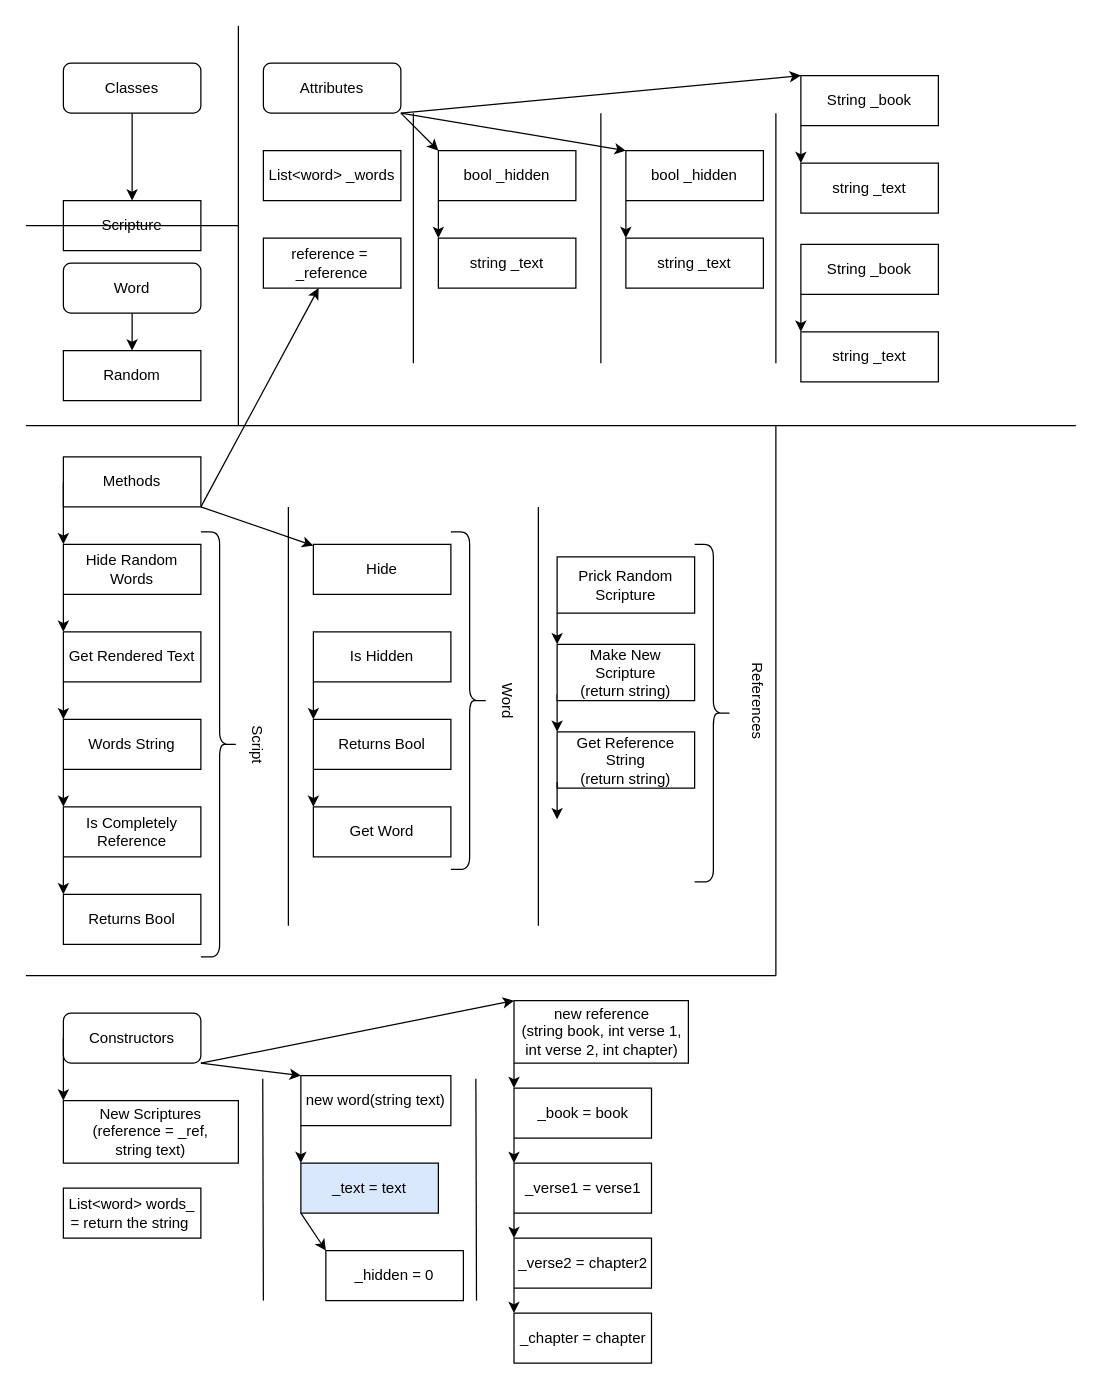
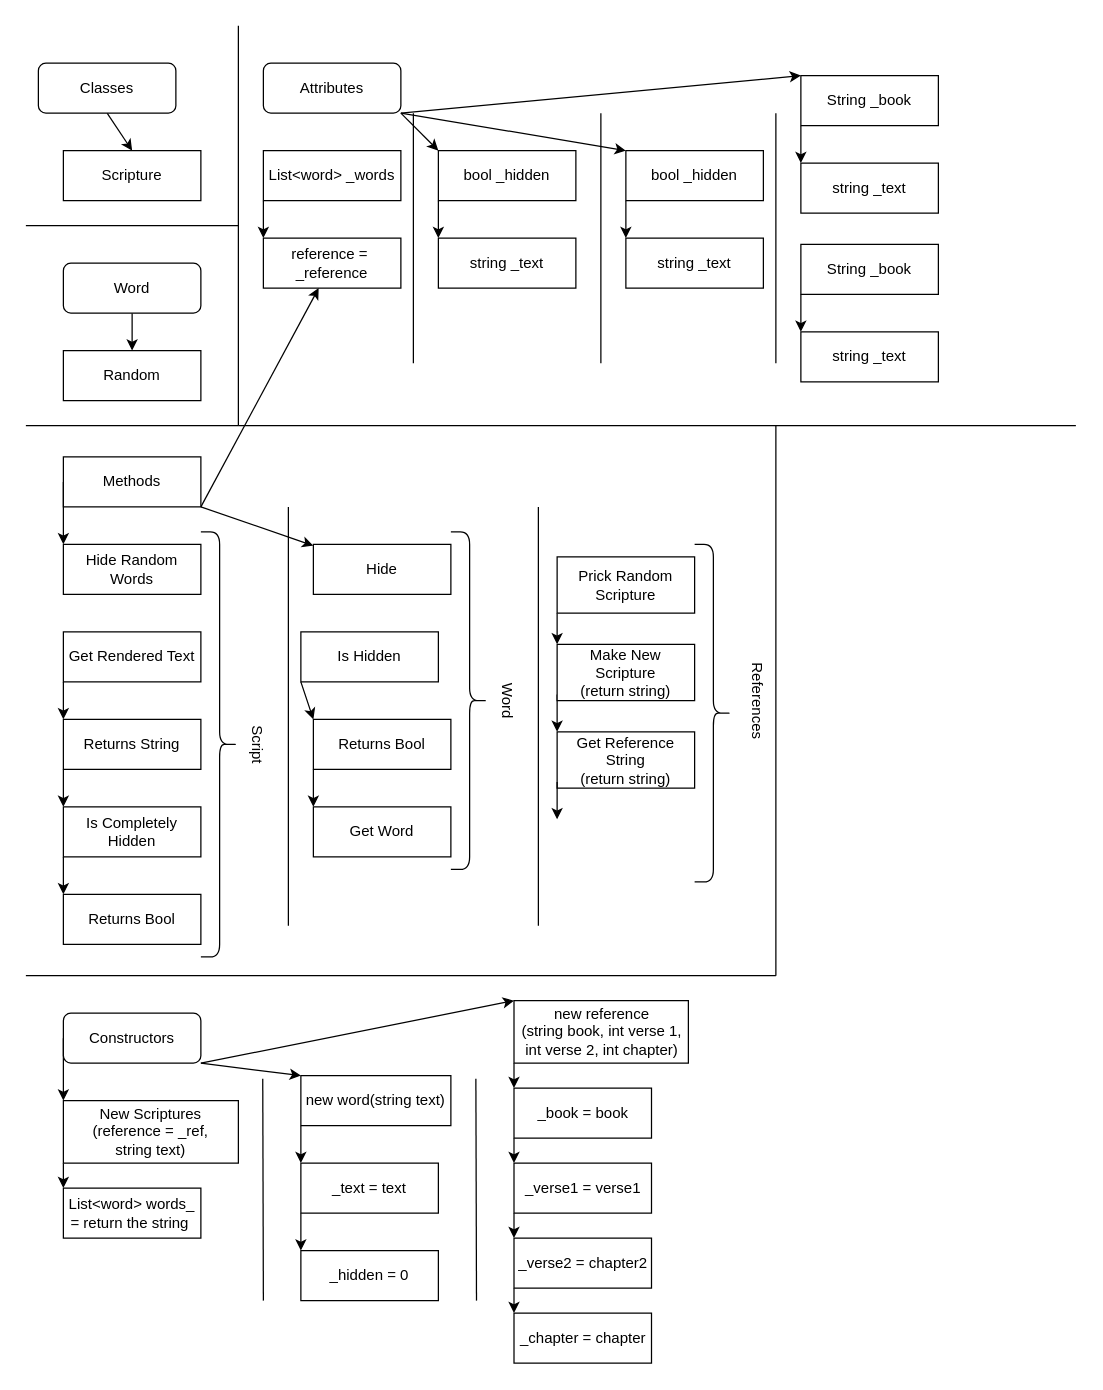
node "Classes": moved (132, 88) -> (107, 88)
edge "List<word> _words" -> "reference = _reference": added
node "Scripture": moved (132, 226) -> (132, 176)
edge "Hide Random Words" -> "Get Rendered Text": removed
node "Is Hidden": moved (382, 657) -> (369, 657)
node "Words String": label "Words String" -> "Returns String"
node "Is Completely Reference": label "Is Completely Reference" -> "Is Completely Hidden"
edge "New Scriptures (reference = _ref, string text)" -> "List<word> words_ = return the string": added
node "_text = text": fillcolor #dae8fc -> #ffffff
node "_hidden = 0": moved (394, 1276) -> (369, 1276)
